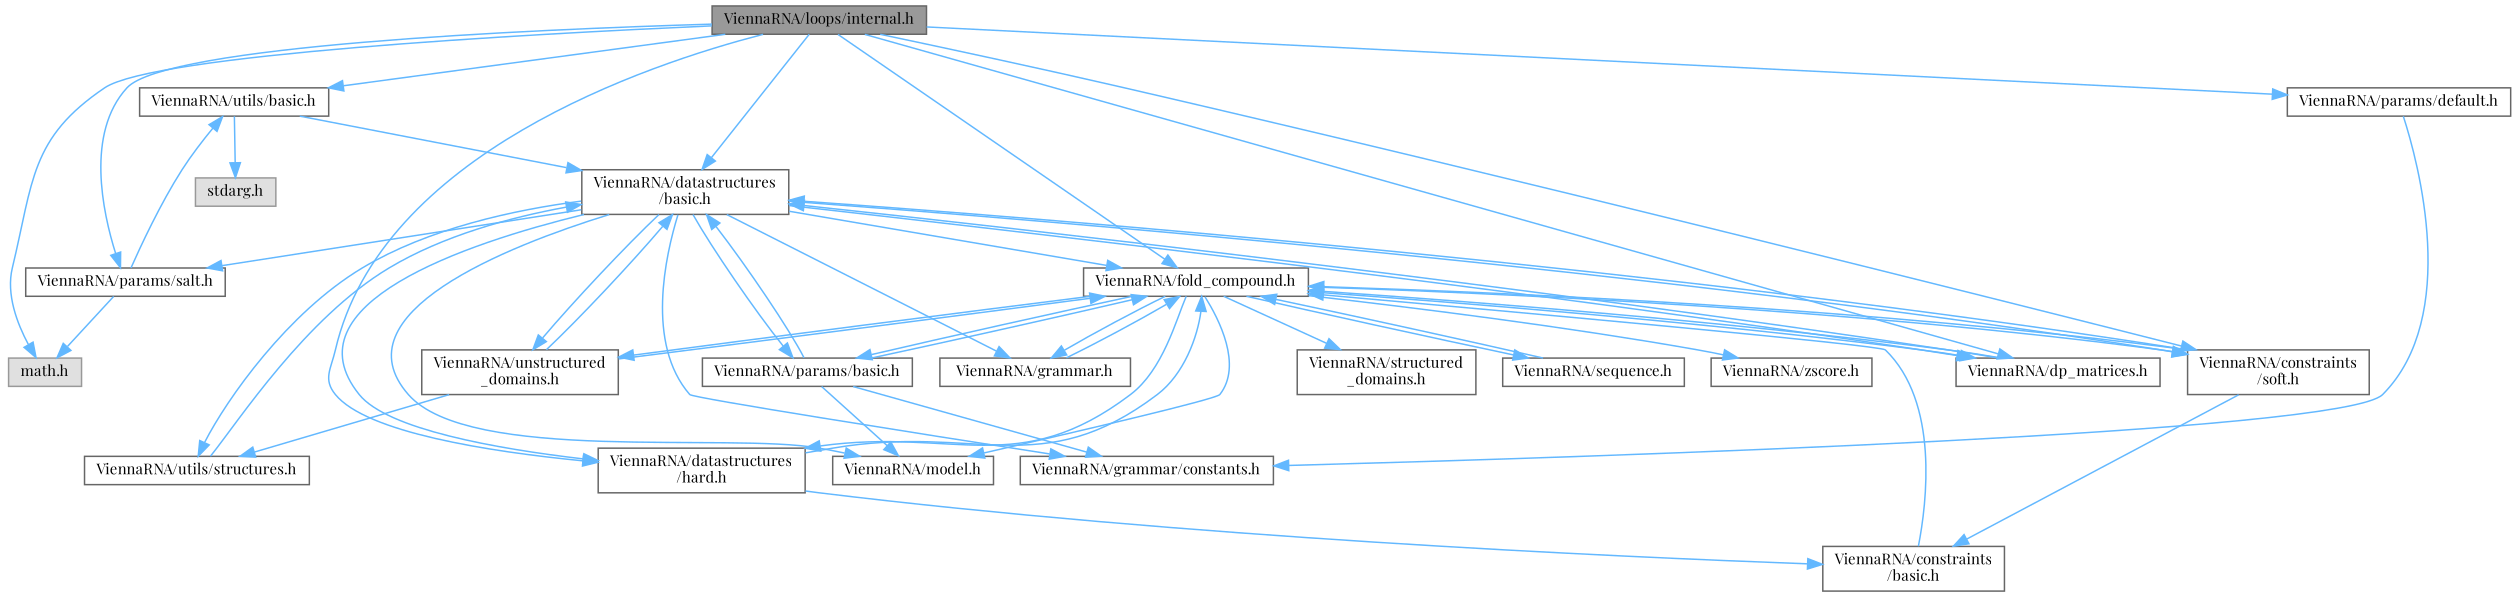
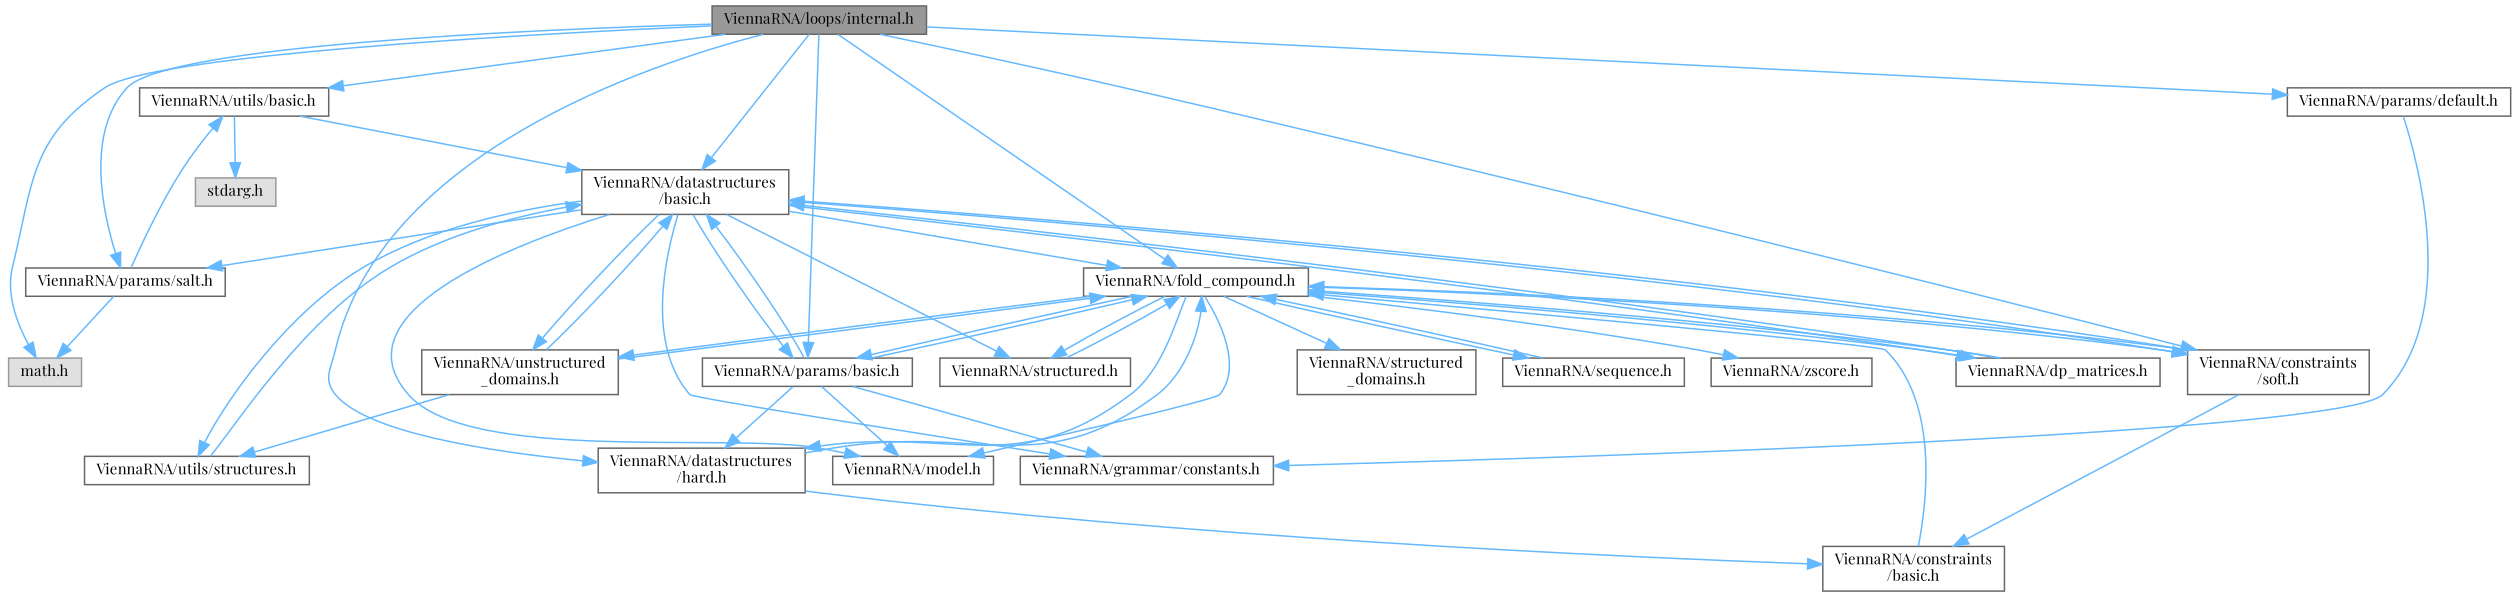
edge "ViennaRNA/loops/internal.h" -> "ViennaRNA/dp_matrices.h": now "ViennaRNA/loops/internal.h" -> "ViennaRNA/params/basic.h"
edge "ViennaRNA/datastructures /basic.h" -> "ViennaRNA/datastructures /hard.h": now "ViennaRNA/params/basic.h" -> "ViennaRNA/datastructures /hard.h"
node "ViennaRNA/grammar.h": label "ViennaRNA/grammar.h" -> "ViennaRNA/structured.h"
